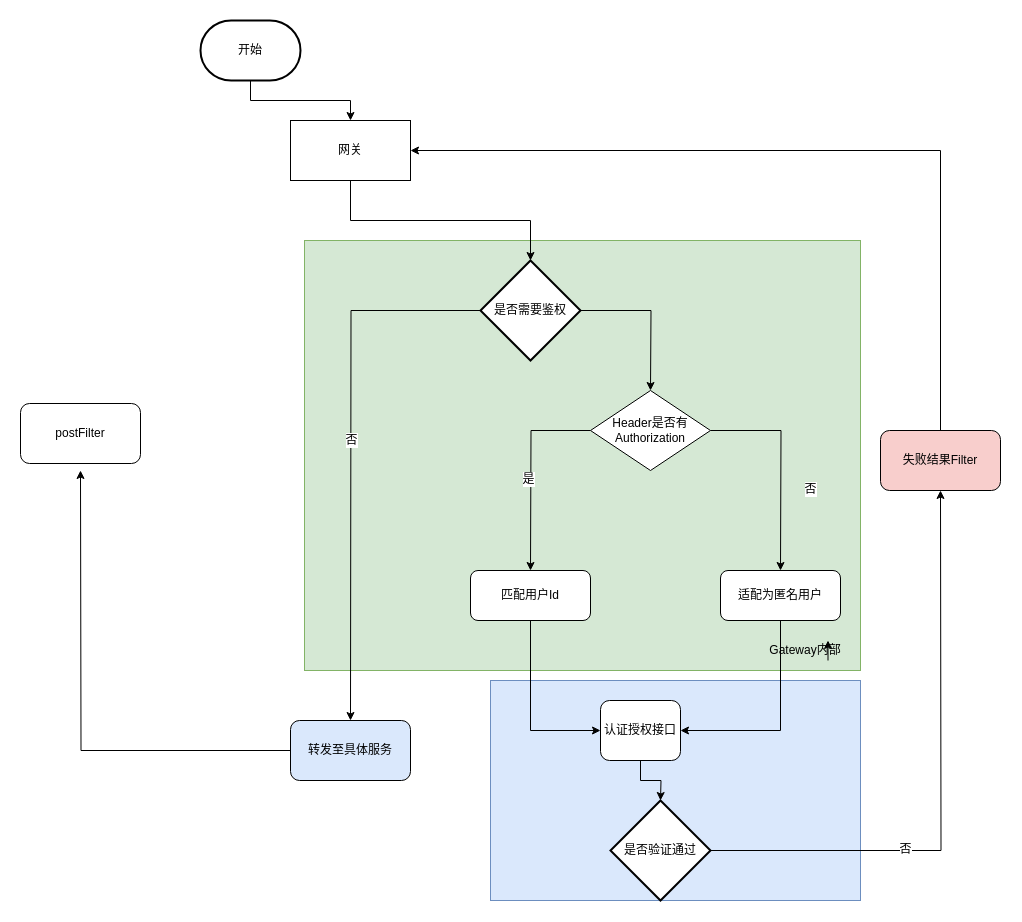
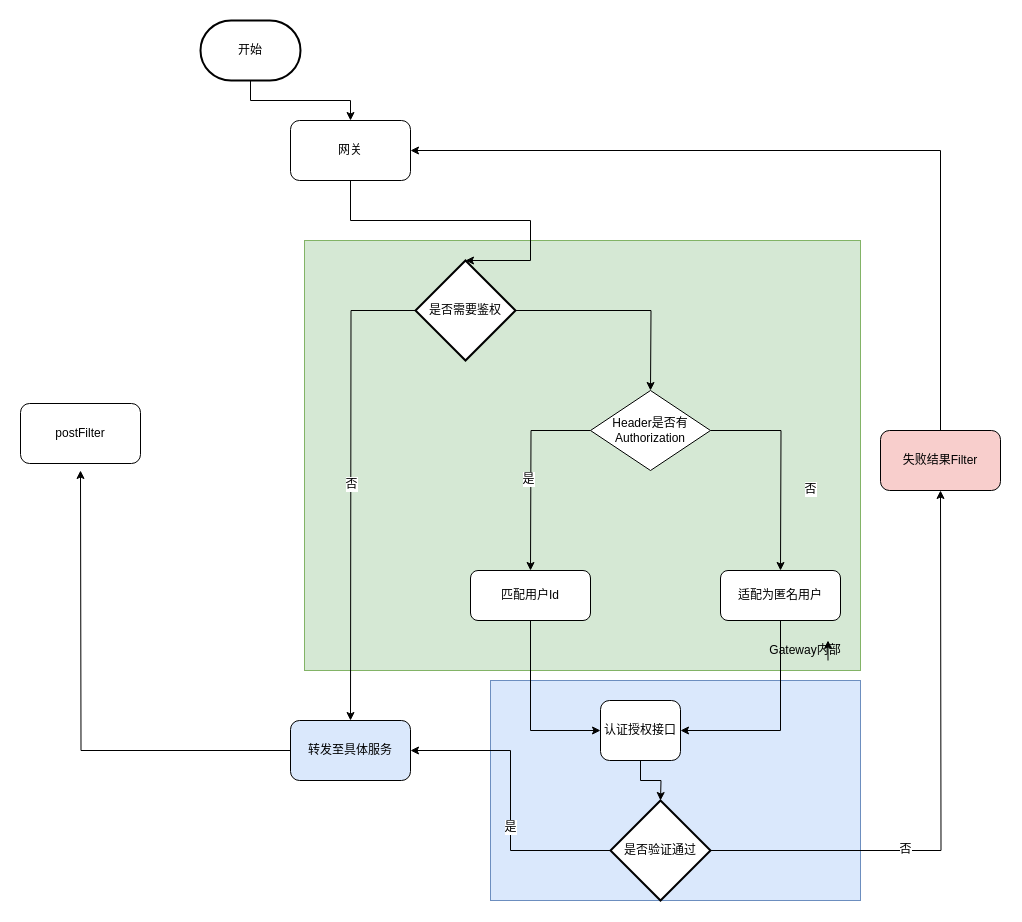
node "网关": shape rectangle -> rounded rectangle
node "是否需要鉴权": moved (531, 311) -> (466, 311)
edge "是否验证通过" -> "转发至具体服务": added, label "是"
